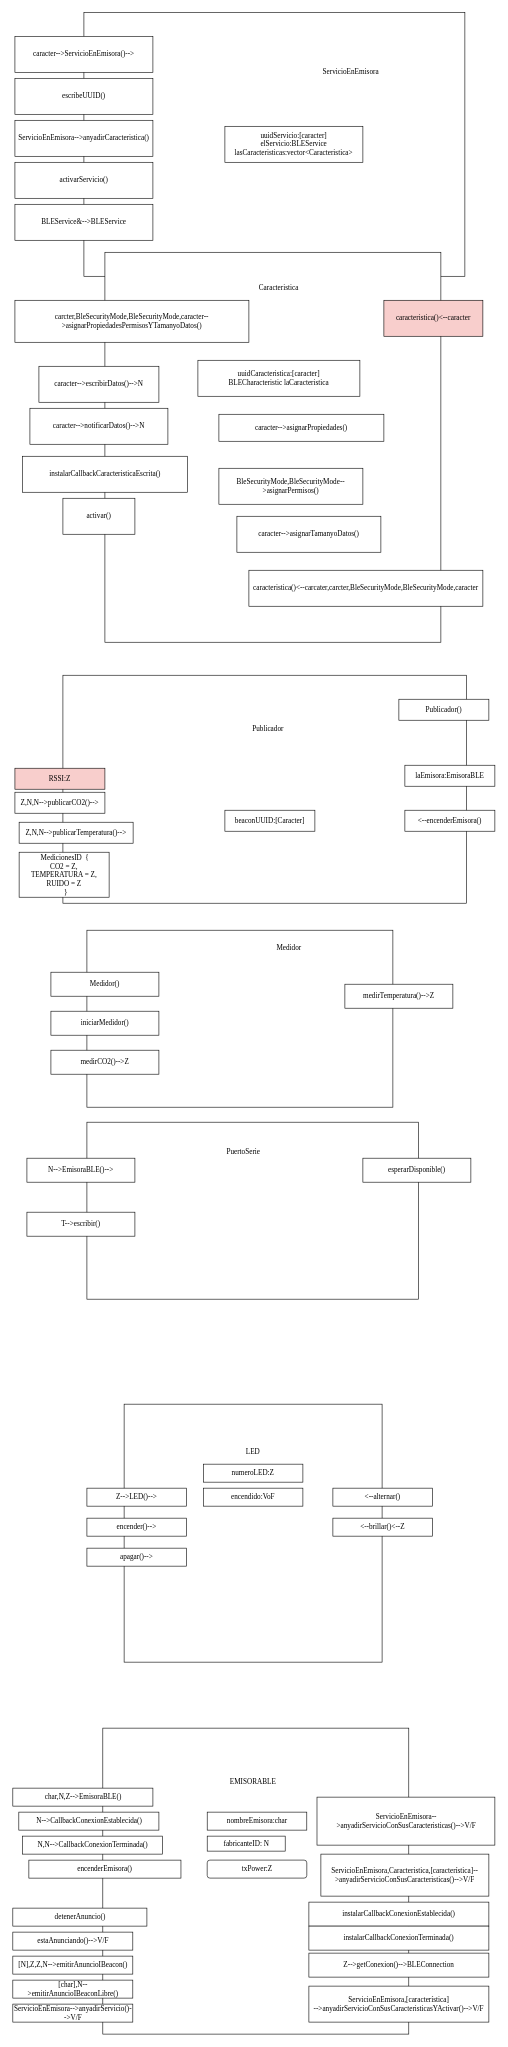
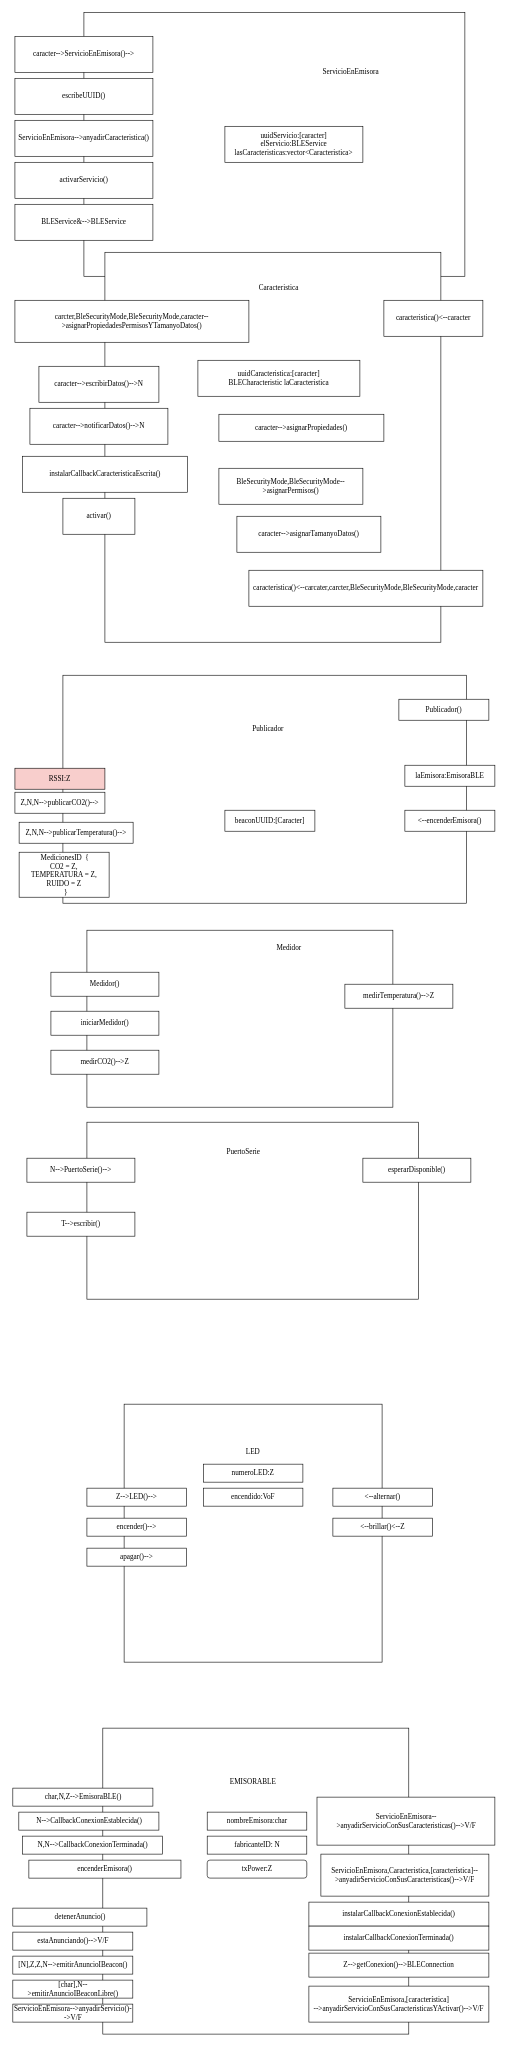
node "caracteristica()<--caracter": fillcolor #f8cecc -> #ffffff
node "N-->EmisoraBLE()-->": label "N-->EmisoraBLE()-->" -> "N-->PuertoSerie()-->"
node "fabricanteID: N": size 78x15 -> 100x18
